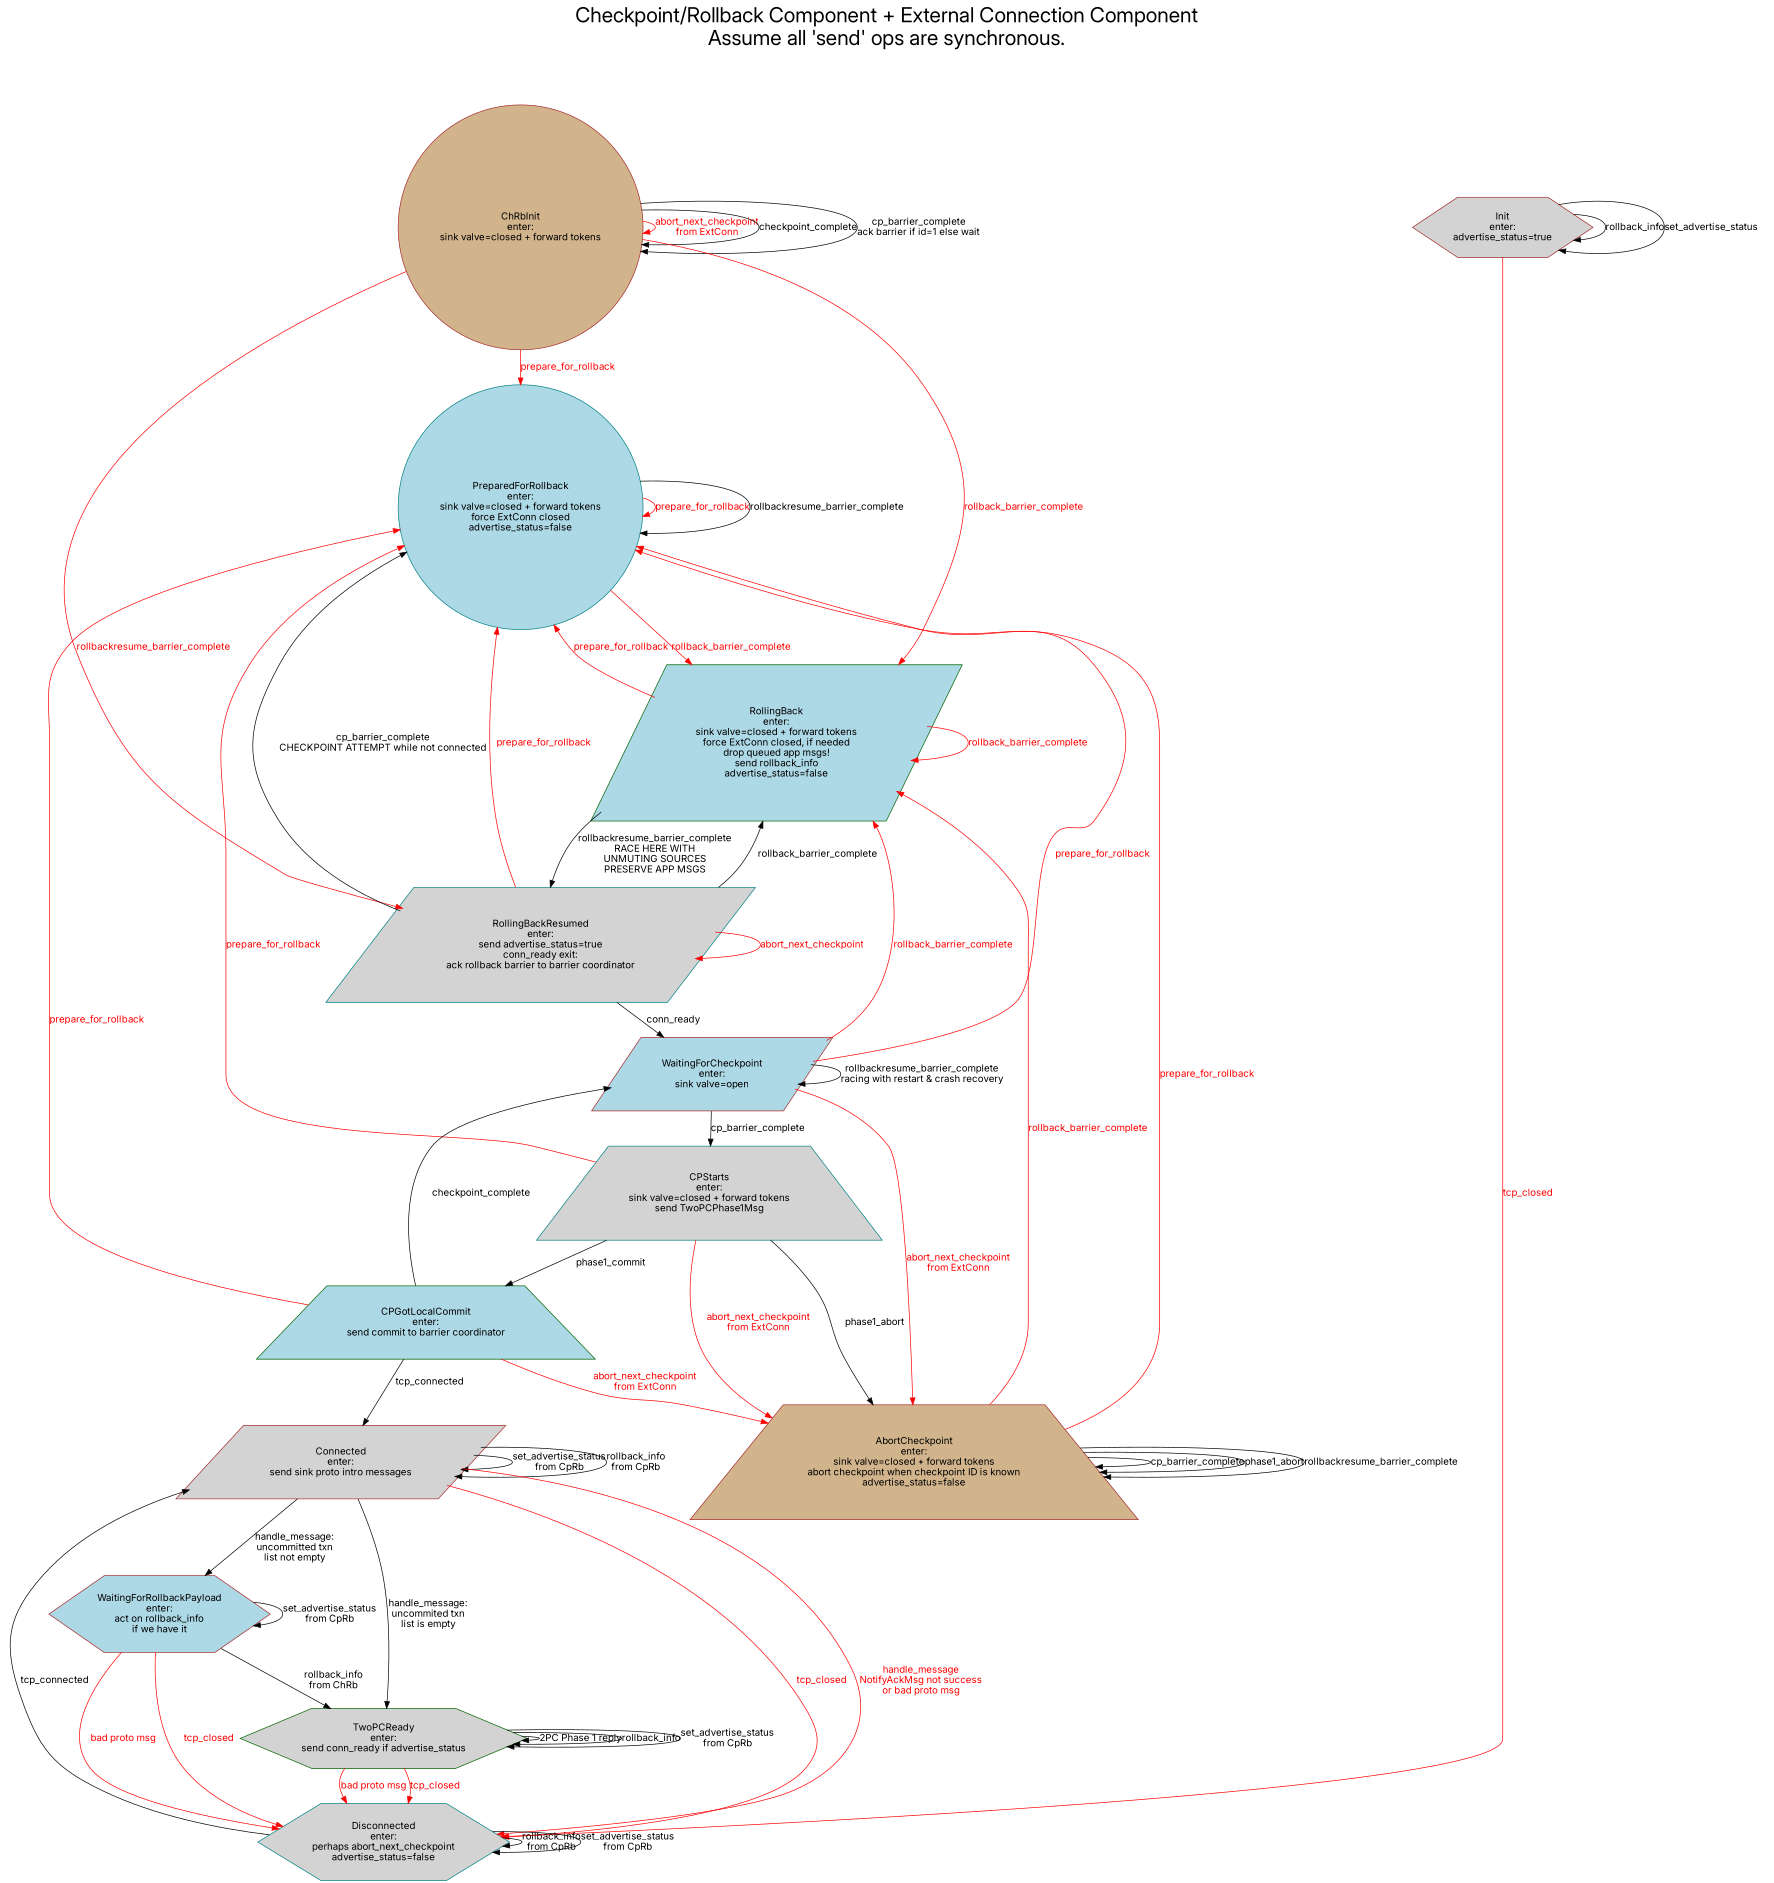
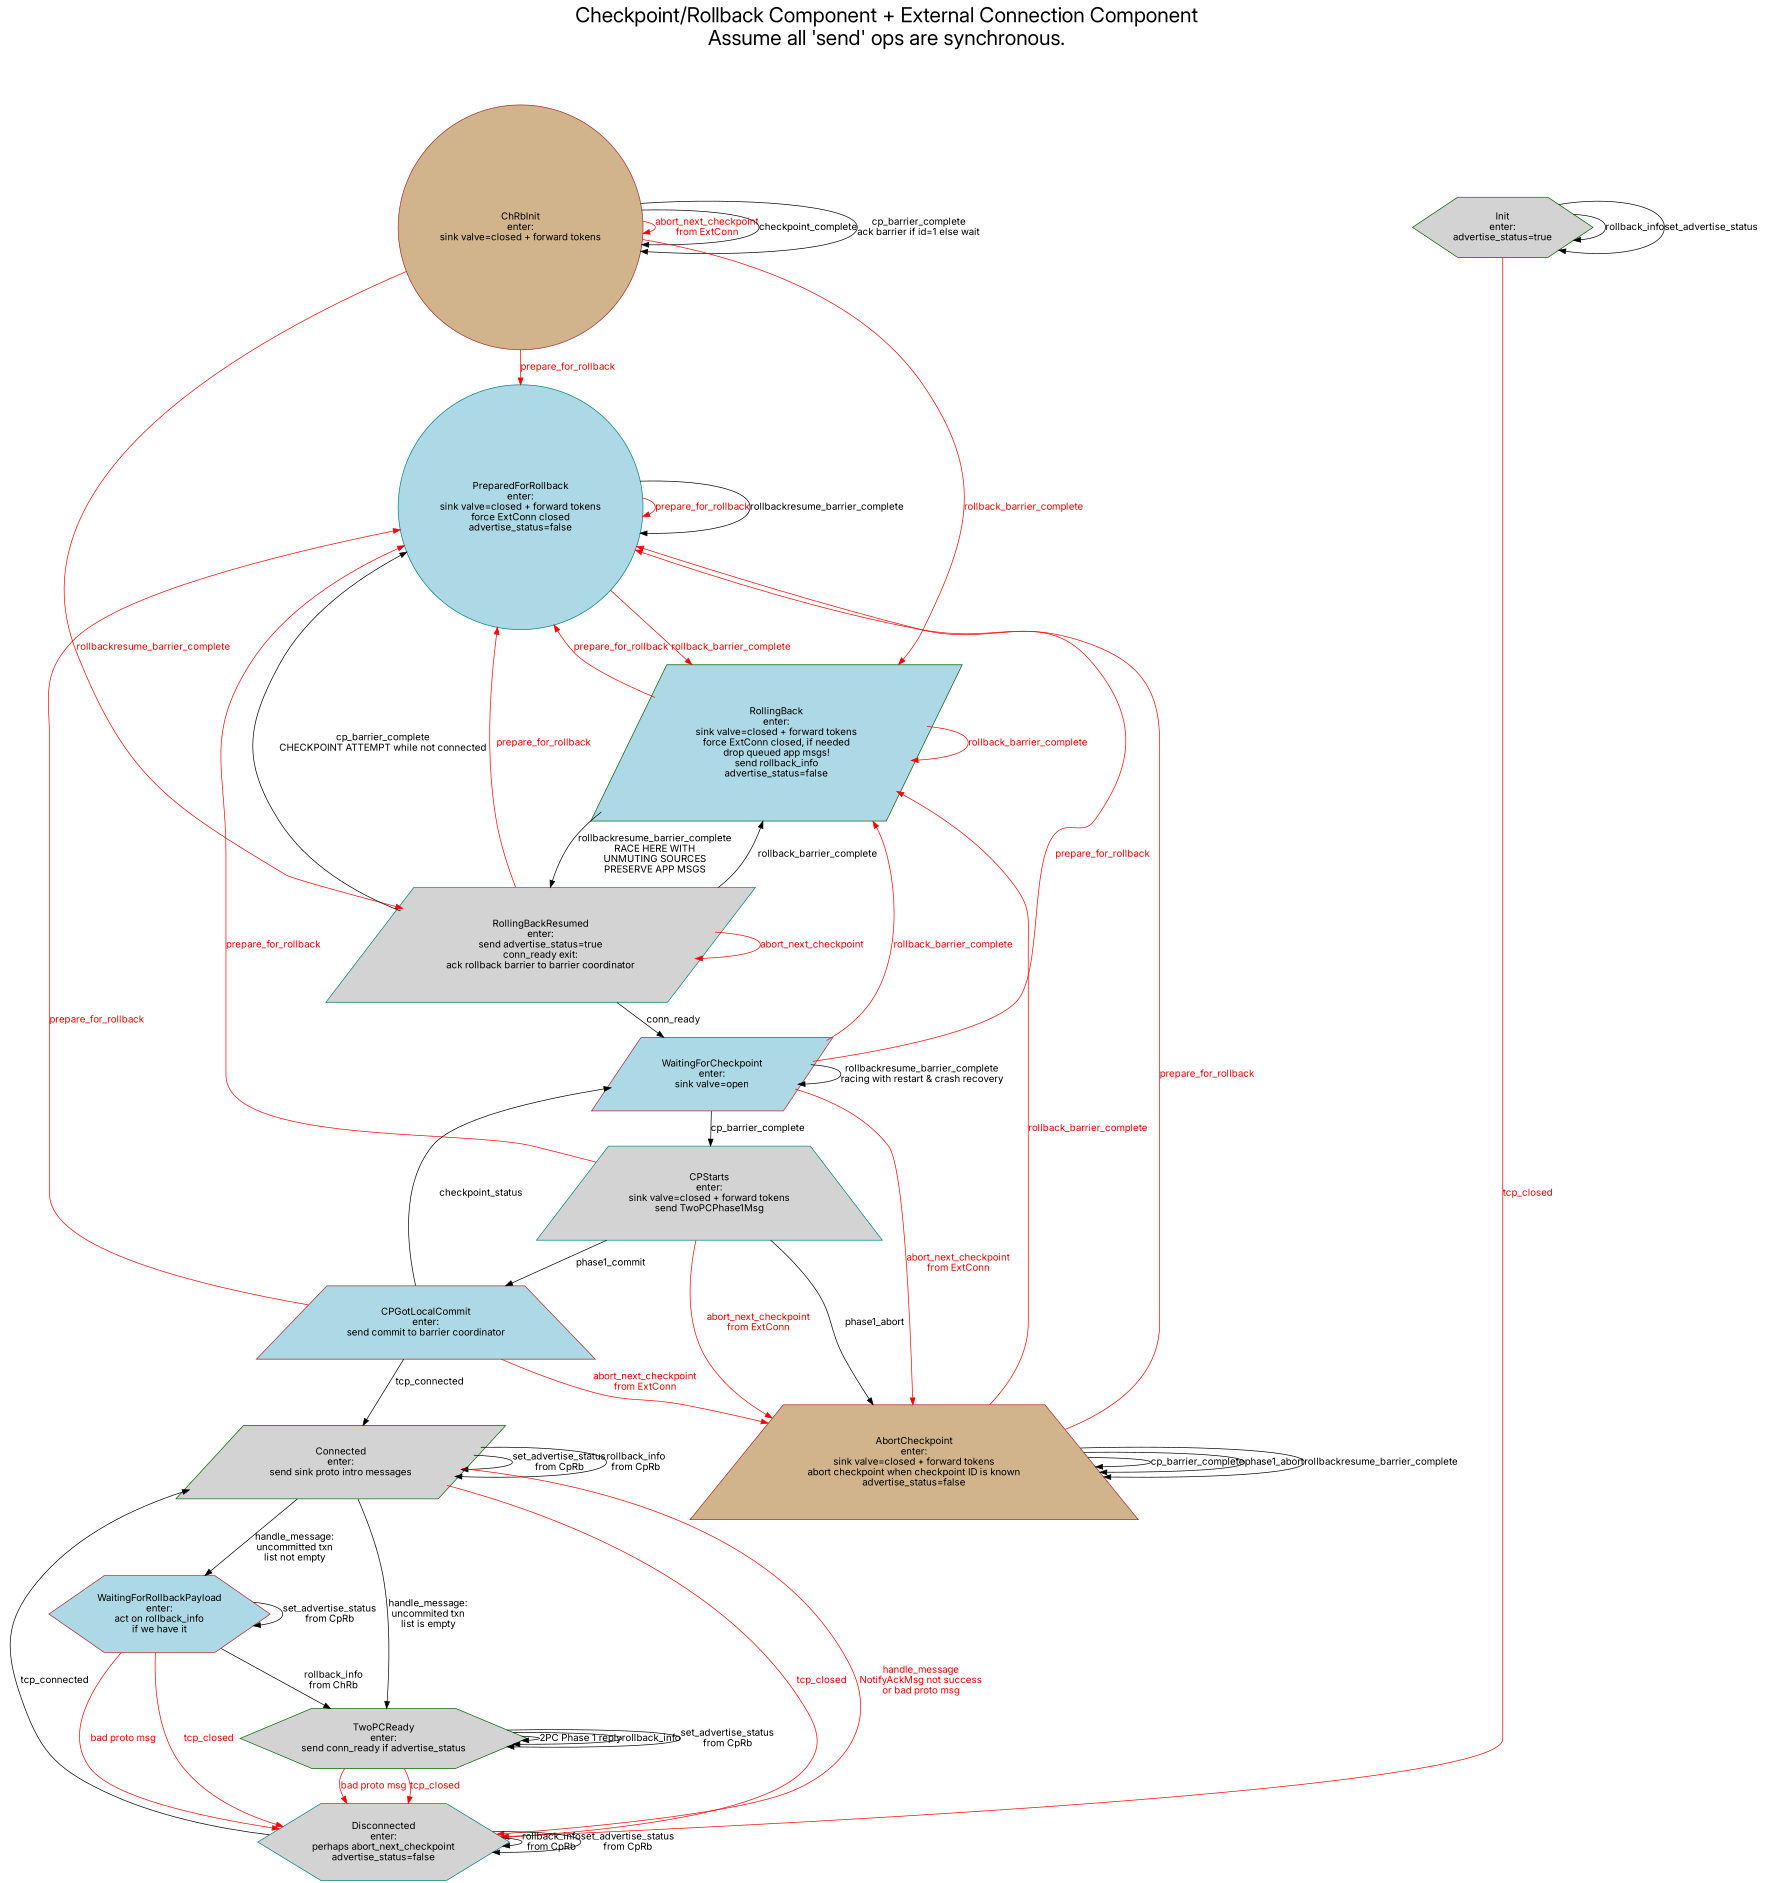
node "Init enter: advertise_status=true": color brown -> darkgreen
edge "CPGotLocalCommit enter: send commit to barrier coordinator" -> "WaitingForCheckpoint enter: sink valve=open": label "checkpoint_complete" -> "checkpoint_status"
node "CPGotLocalCommit enter: send commit to barrier coordinator": color darkgreen -> brown
node "Connected enter: send sink proto intro messages": color brown -> darkgreen
